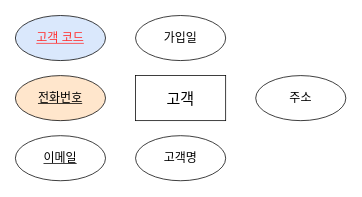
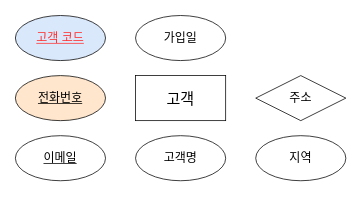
node "주소": shape ellipse -> diamond
node "지역": added
